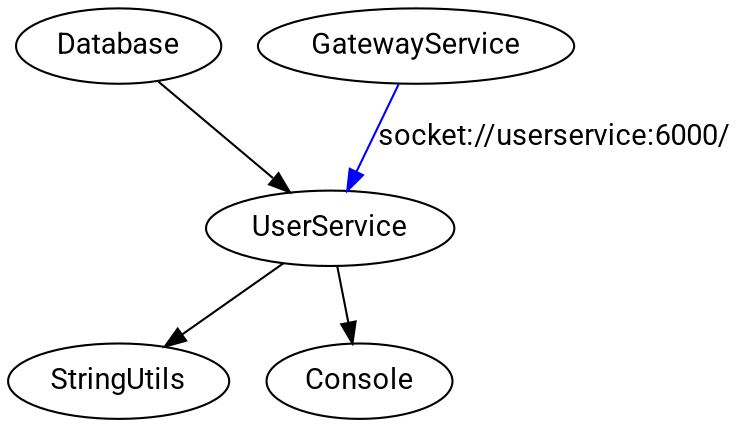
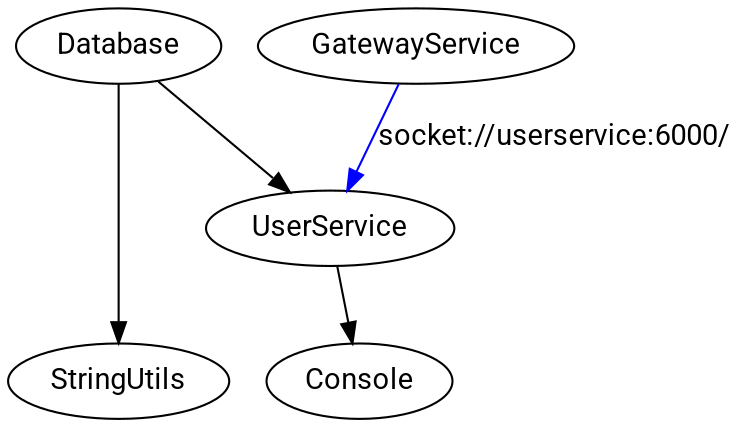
edge "UserService" -> "StringUtils": now "Database" -> "StringUtils"
